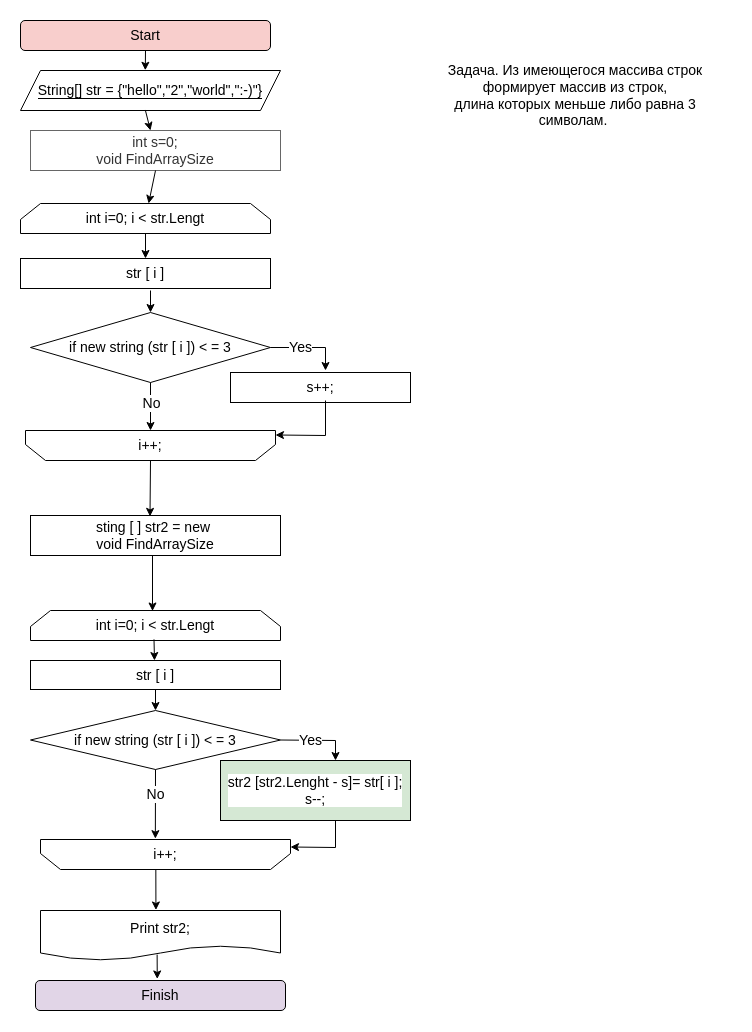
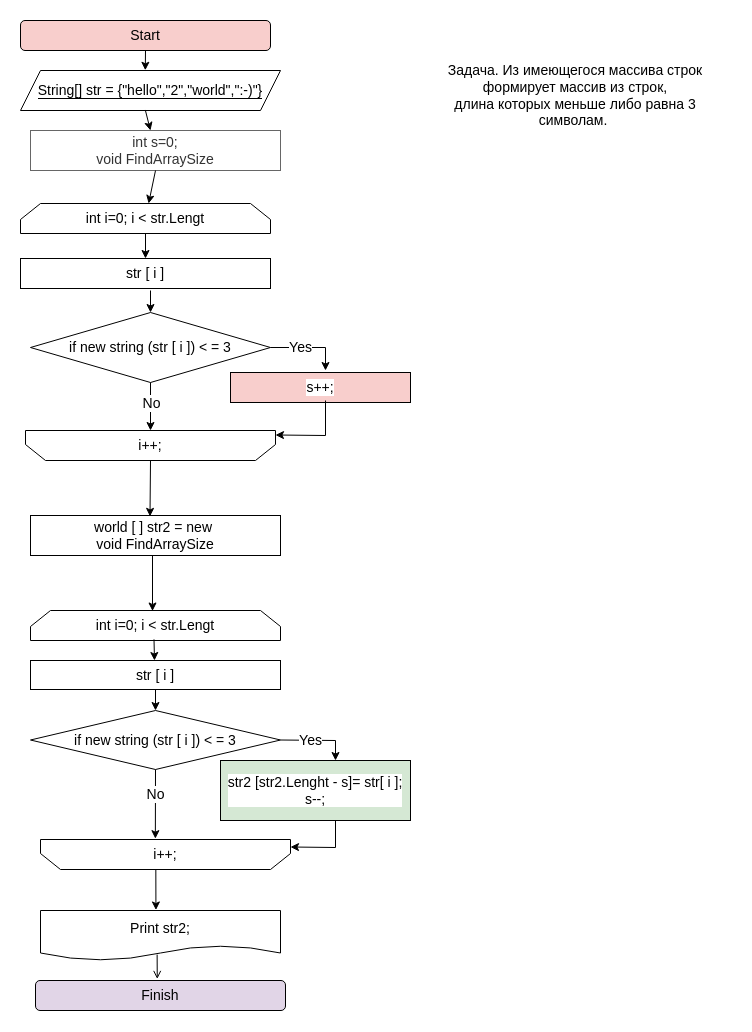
node "s++;": fillcolor #ffffff -> #f8cecc
node "sting [ ] str2 = new void FindArraySize": label "sting [ ] str2 = new void FindArraySize" -> "world [ ] str2 = new void FindArraySize"
edge "Print str2;" -> "Finish": arrowhead classic -> open
